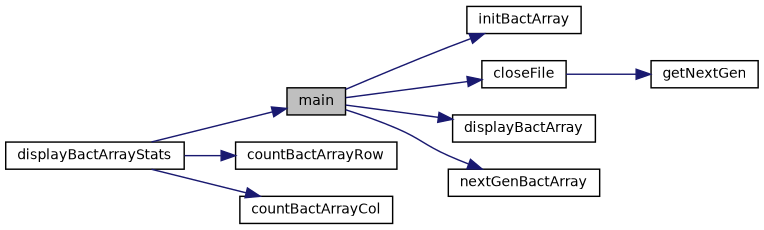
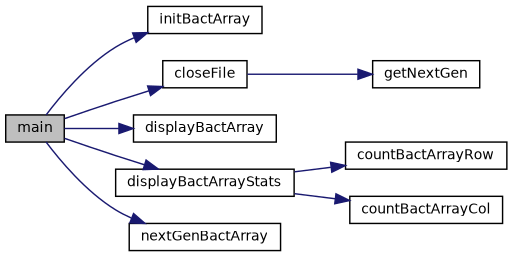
edge "displayBactArrayStats" -> "main": reversed
